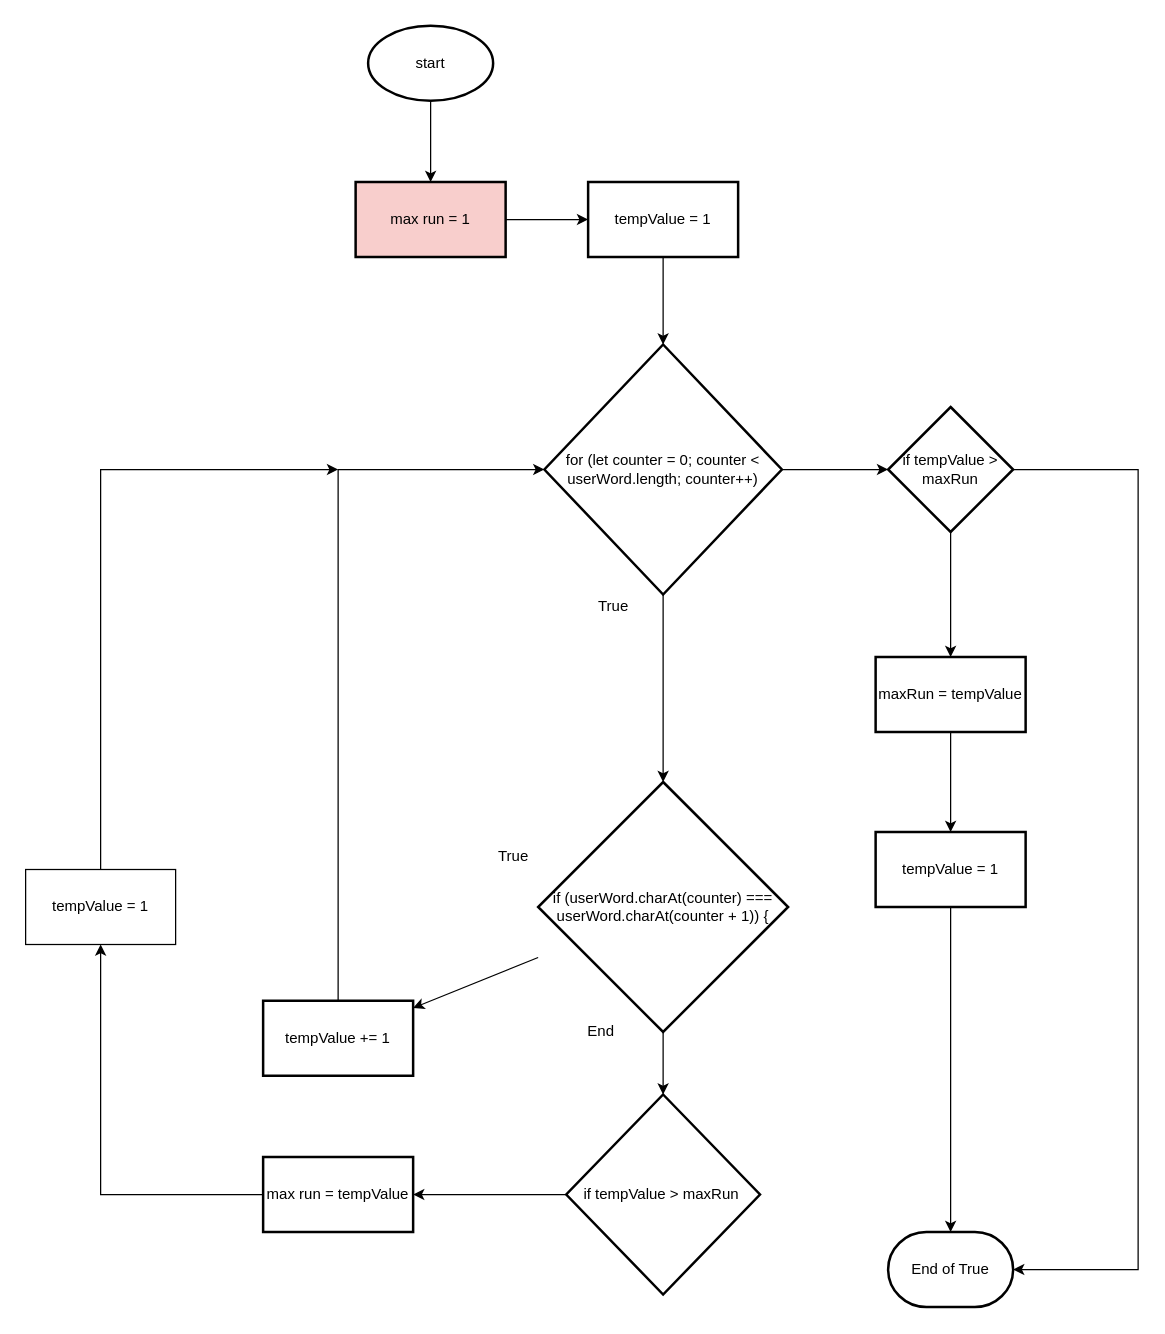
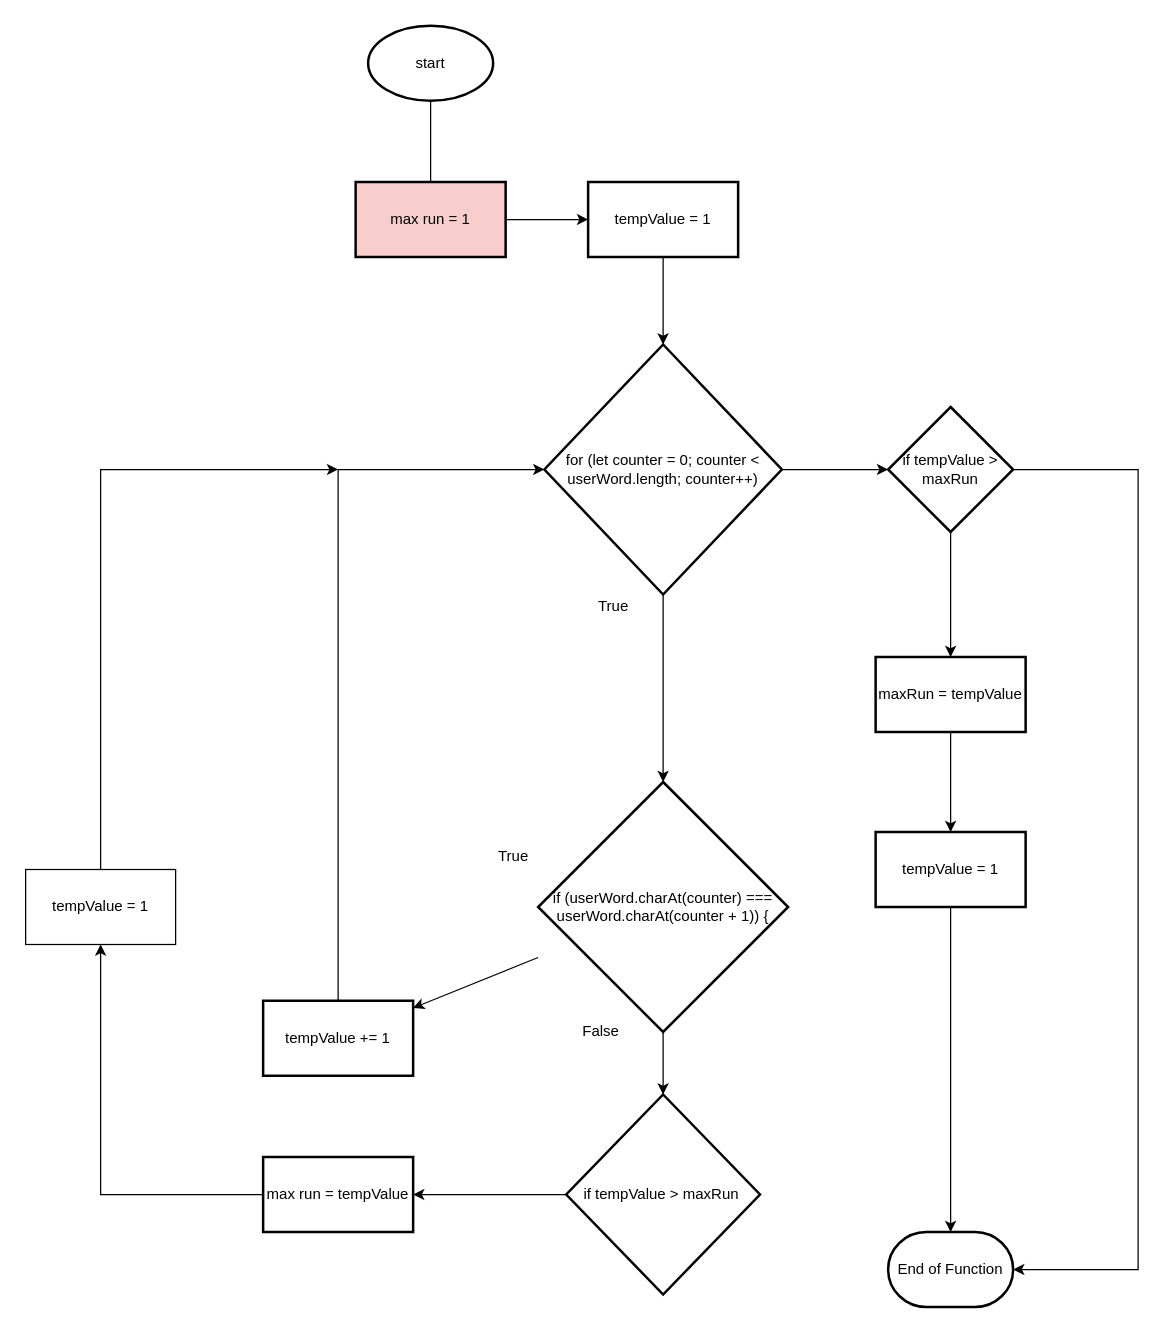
edge "start" -> "max run = 1": arrowhead classic -> none
node "End": label "End" -> "False"
node "End of True": label "End of True" -> "End of Function"
